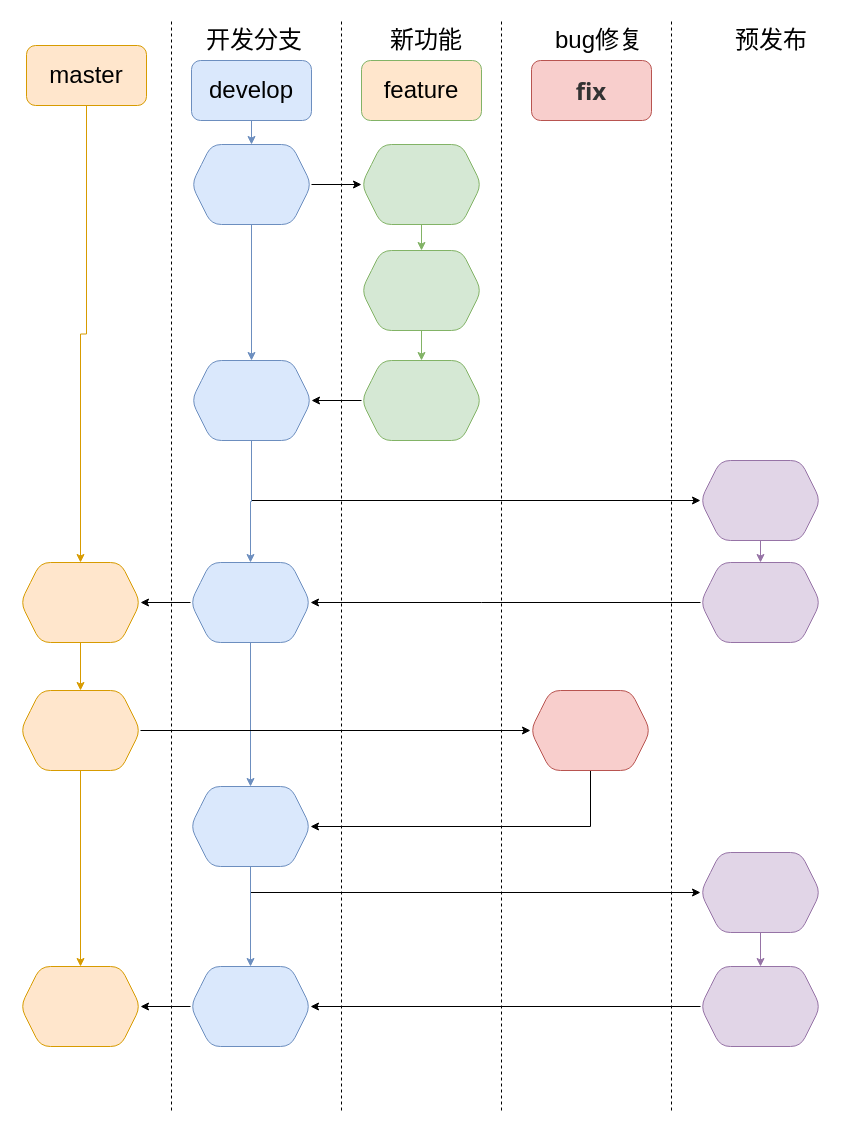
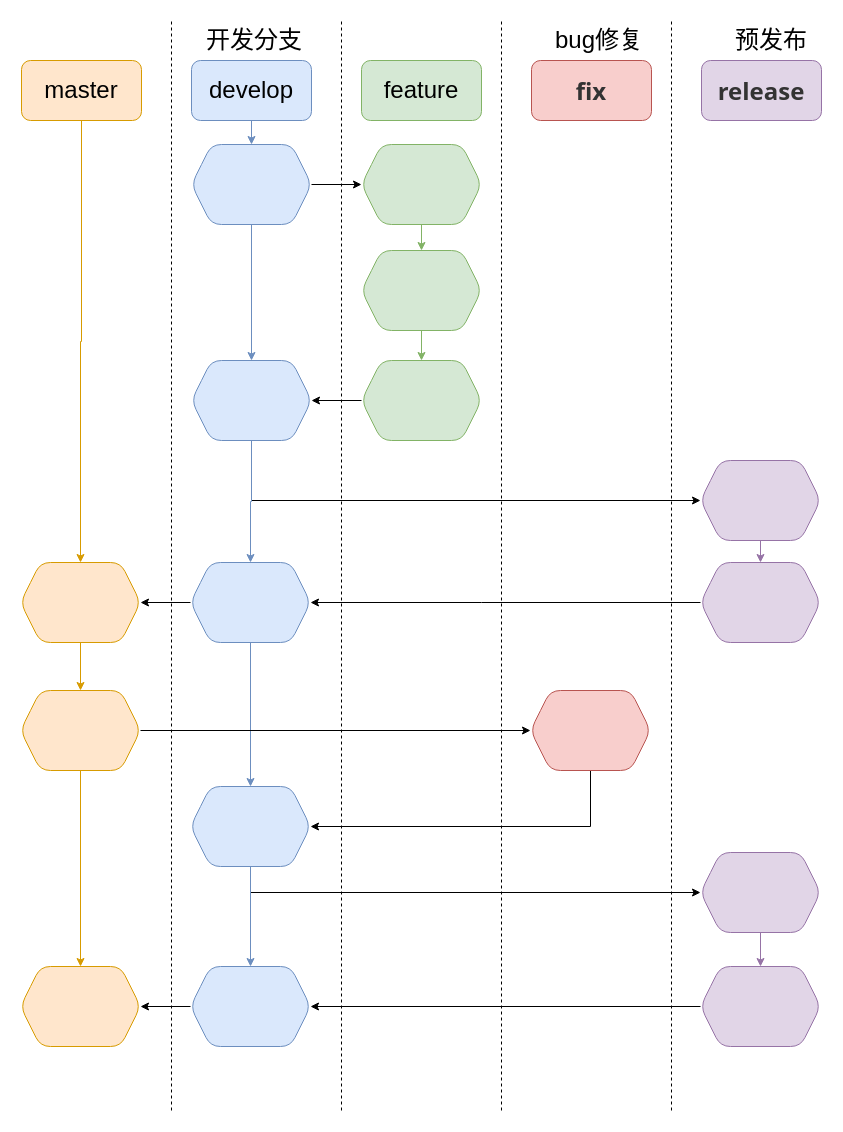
node "新功能": removed
node "master": moved (87, 76) -> (82, 91)
node "feature": fillcolor #ffe6cc -> #d5e8d4
node "release": added
